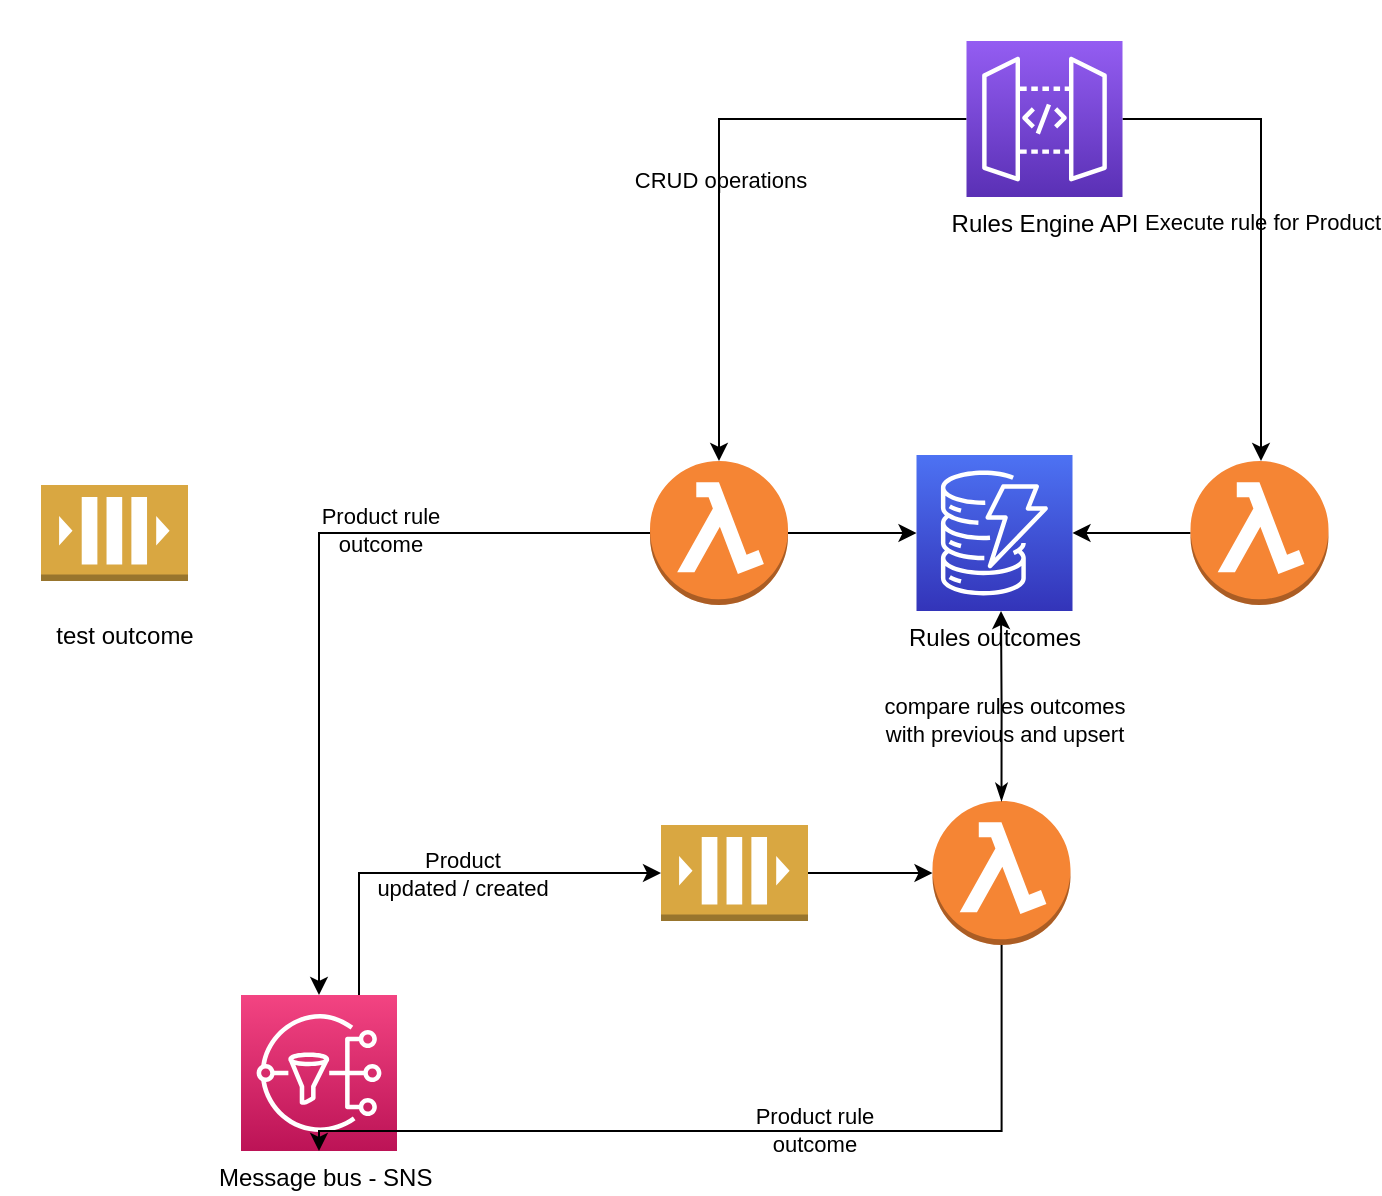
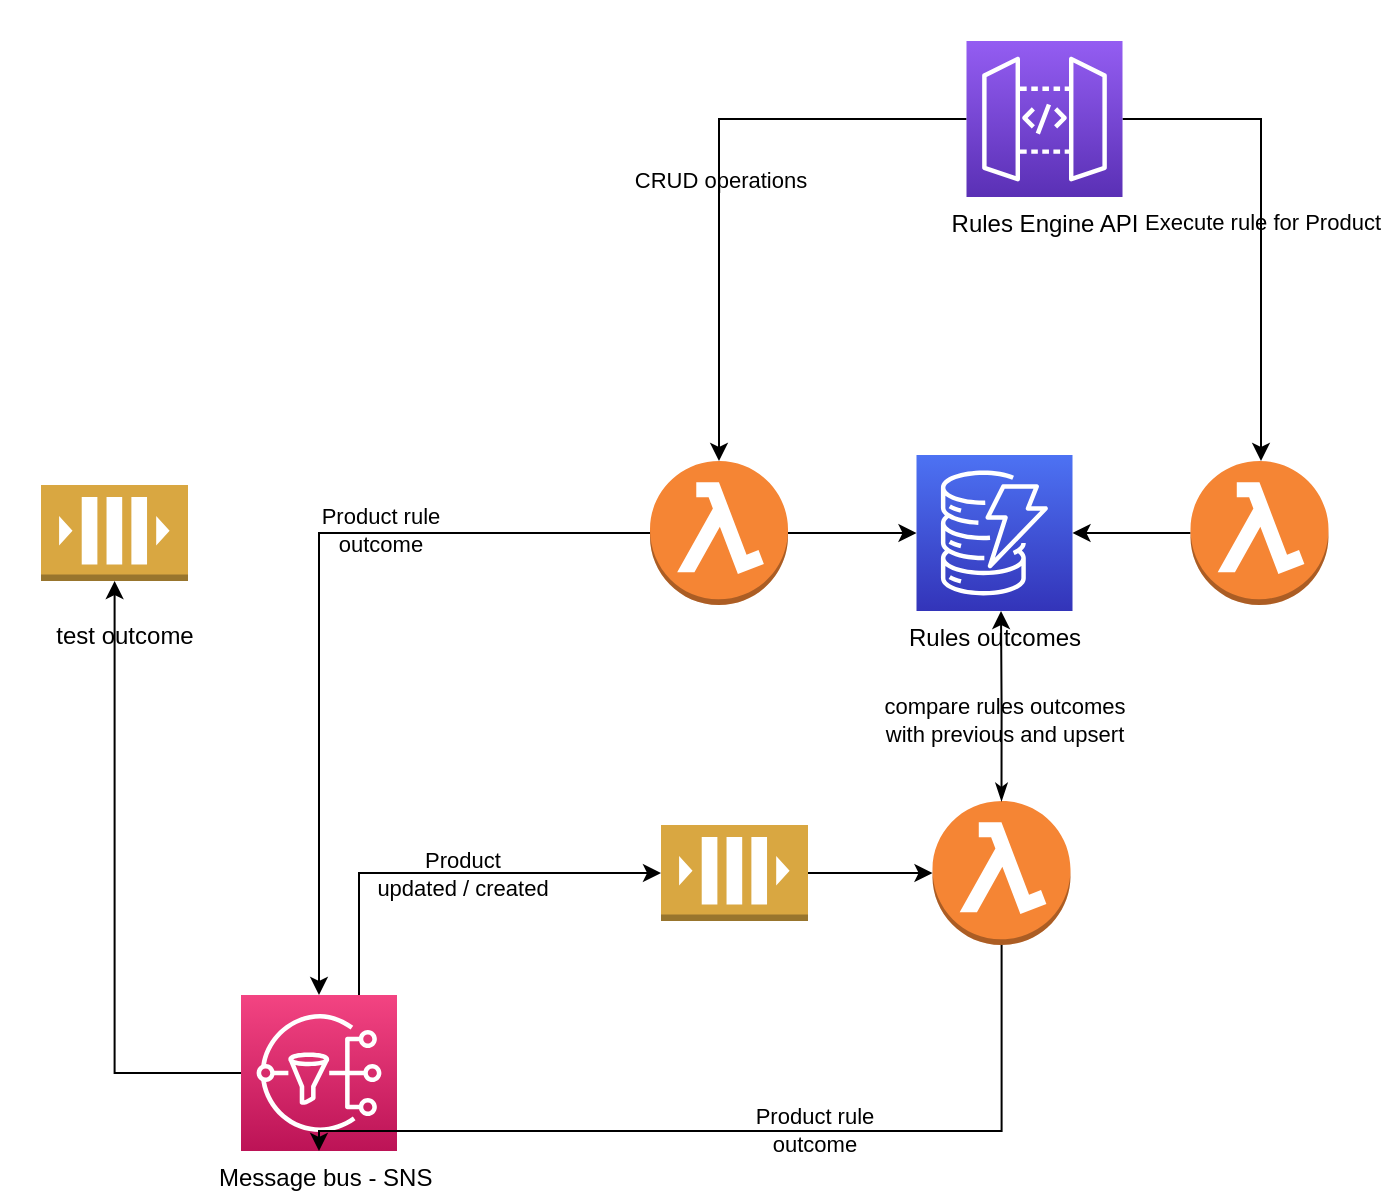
edge "Message bus - SNS" -> "test outcome": added
